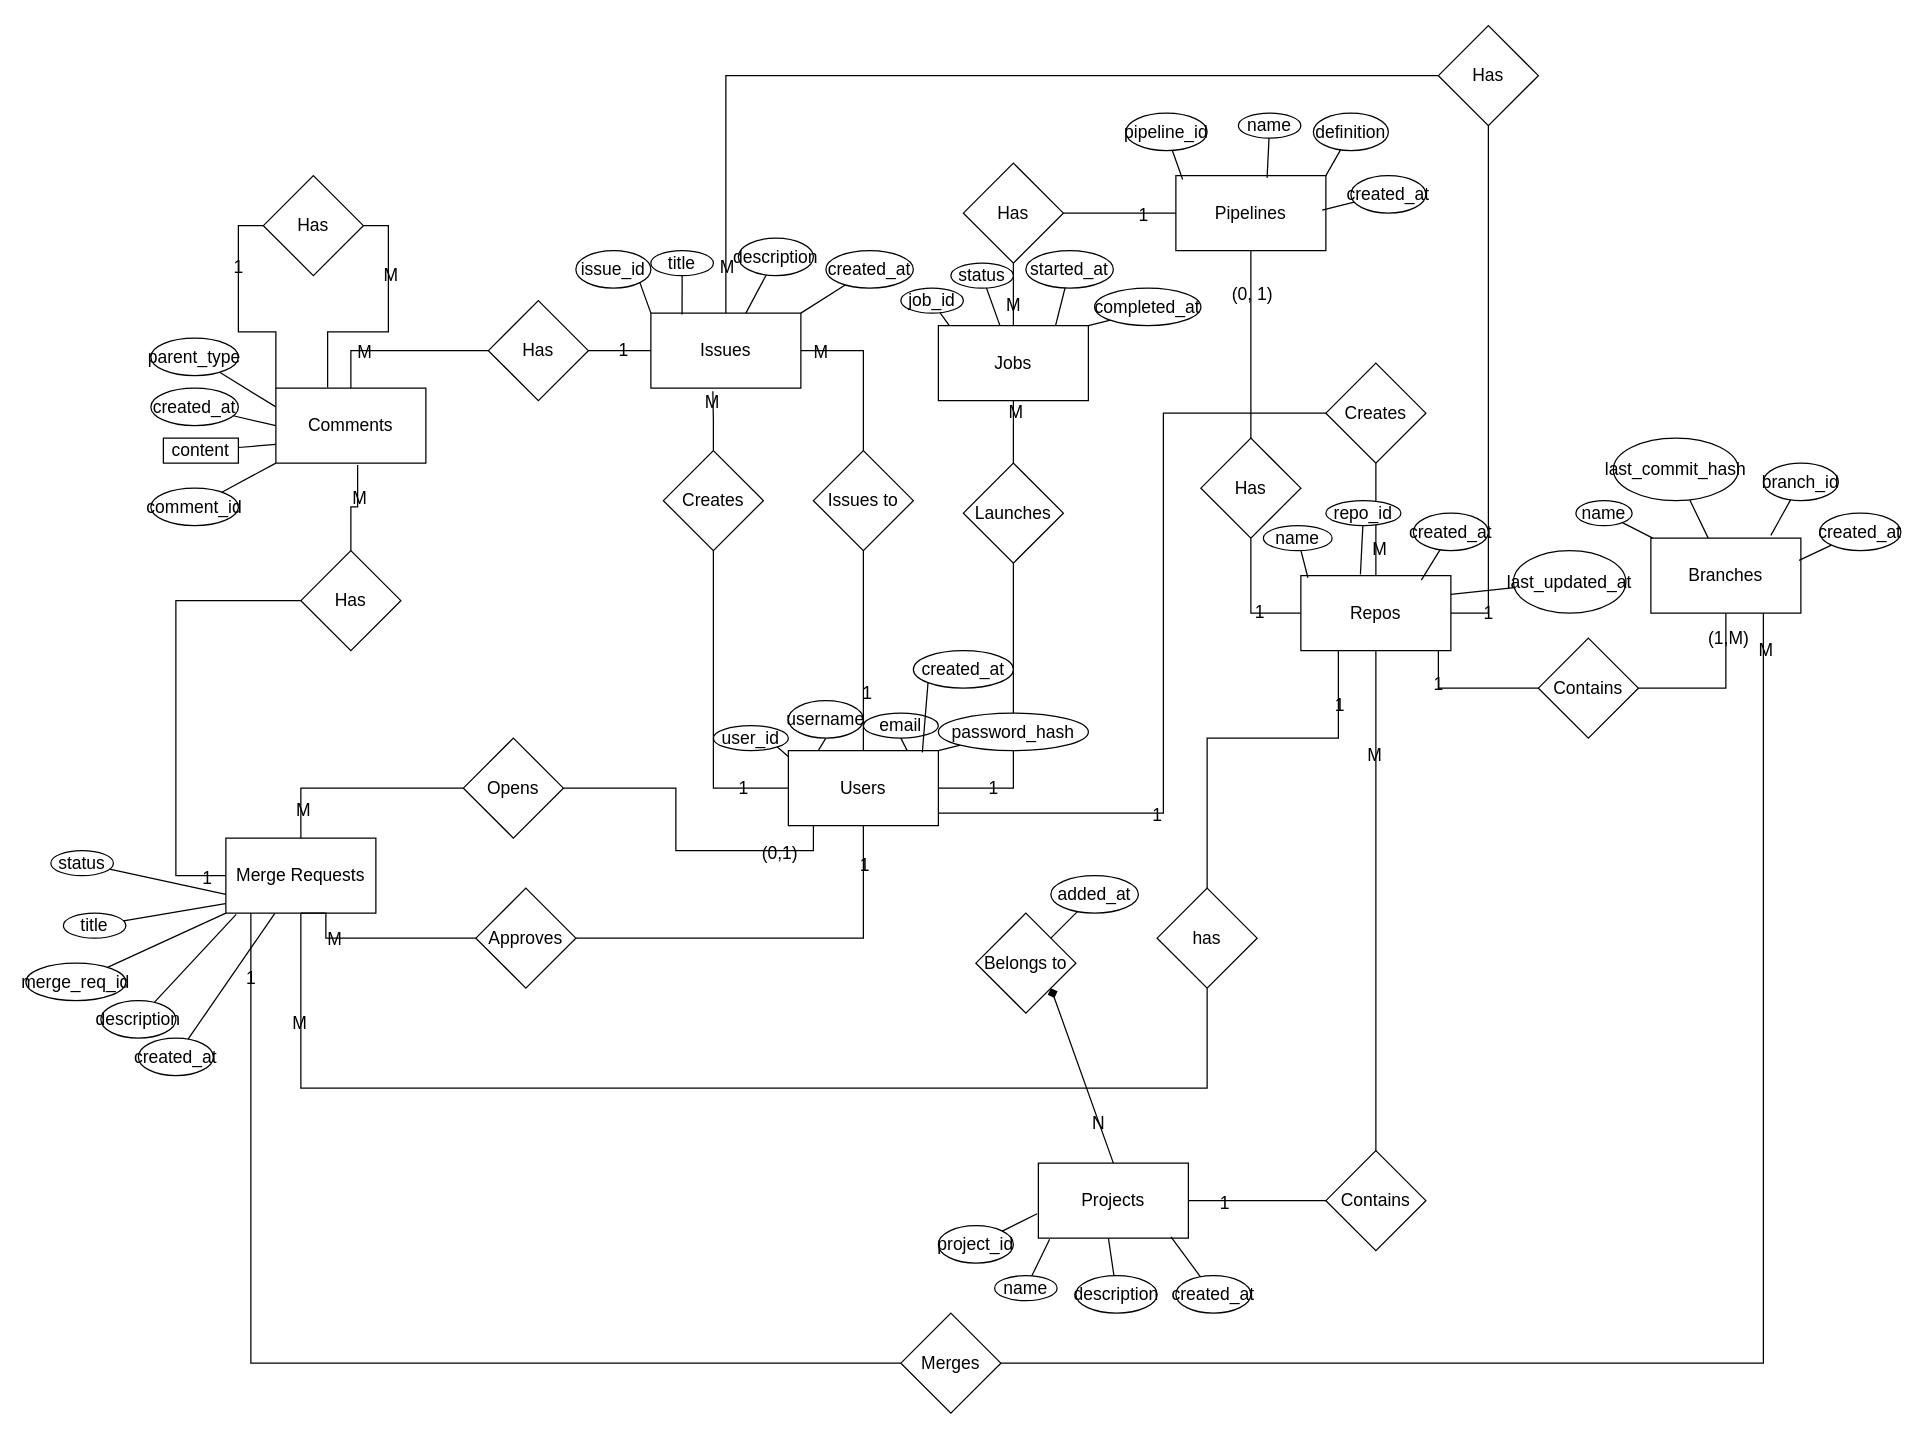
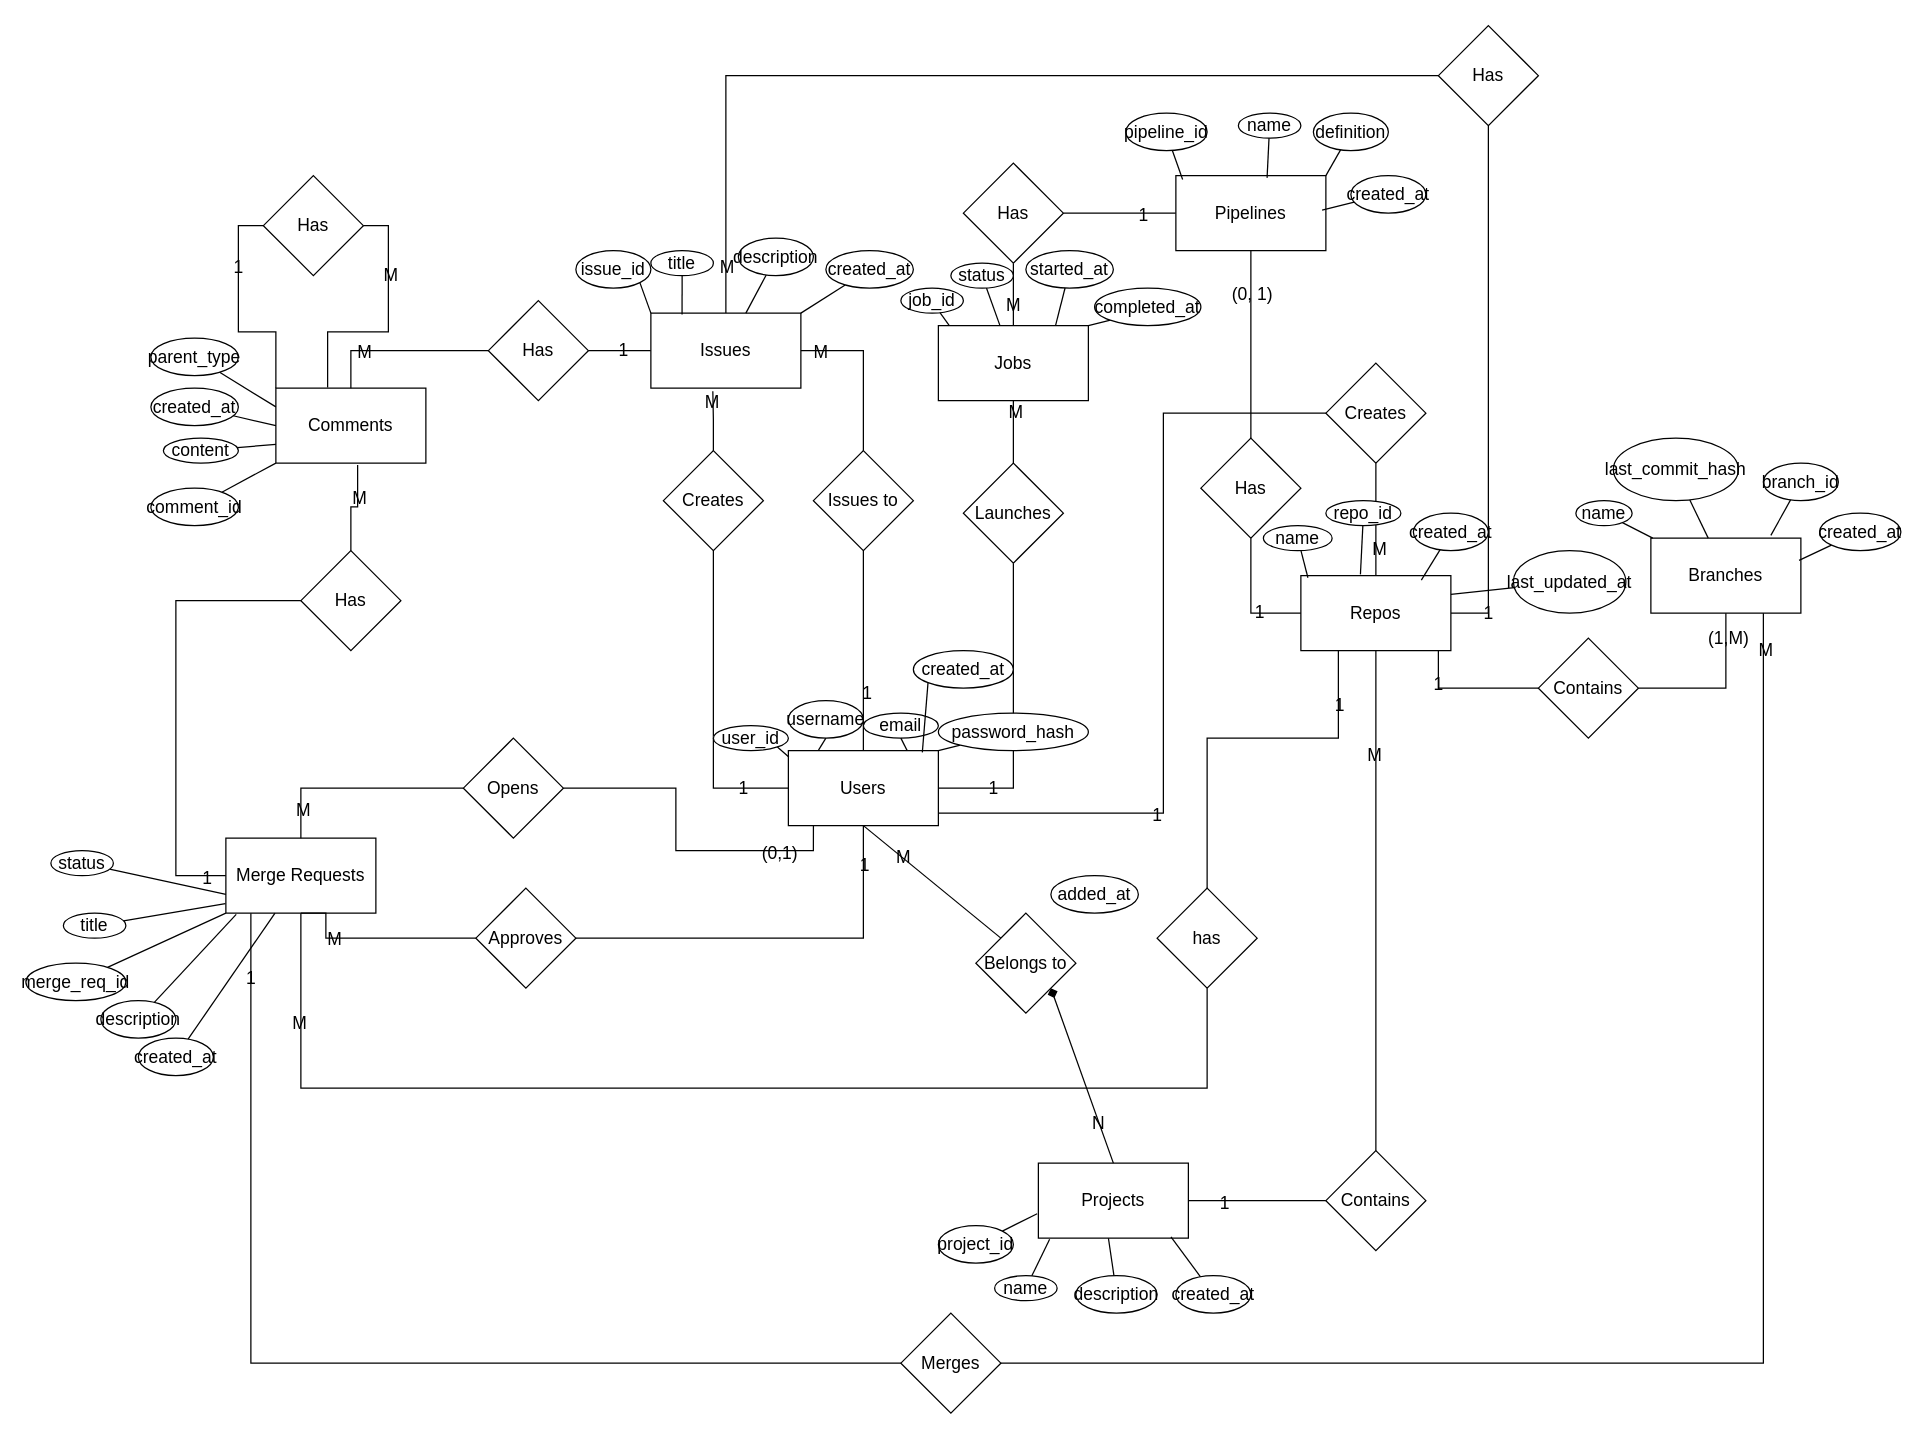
node "content": shape rectangle -> ellipse
edge "Users" -- "Belongs to": added, label "M"
edge "added_at" -- "Belongs to": removed
